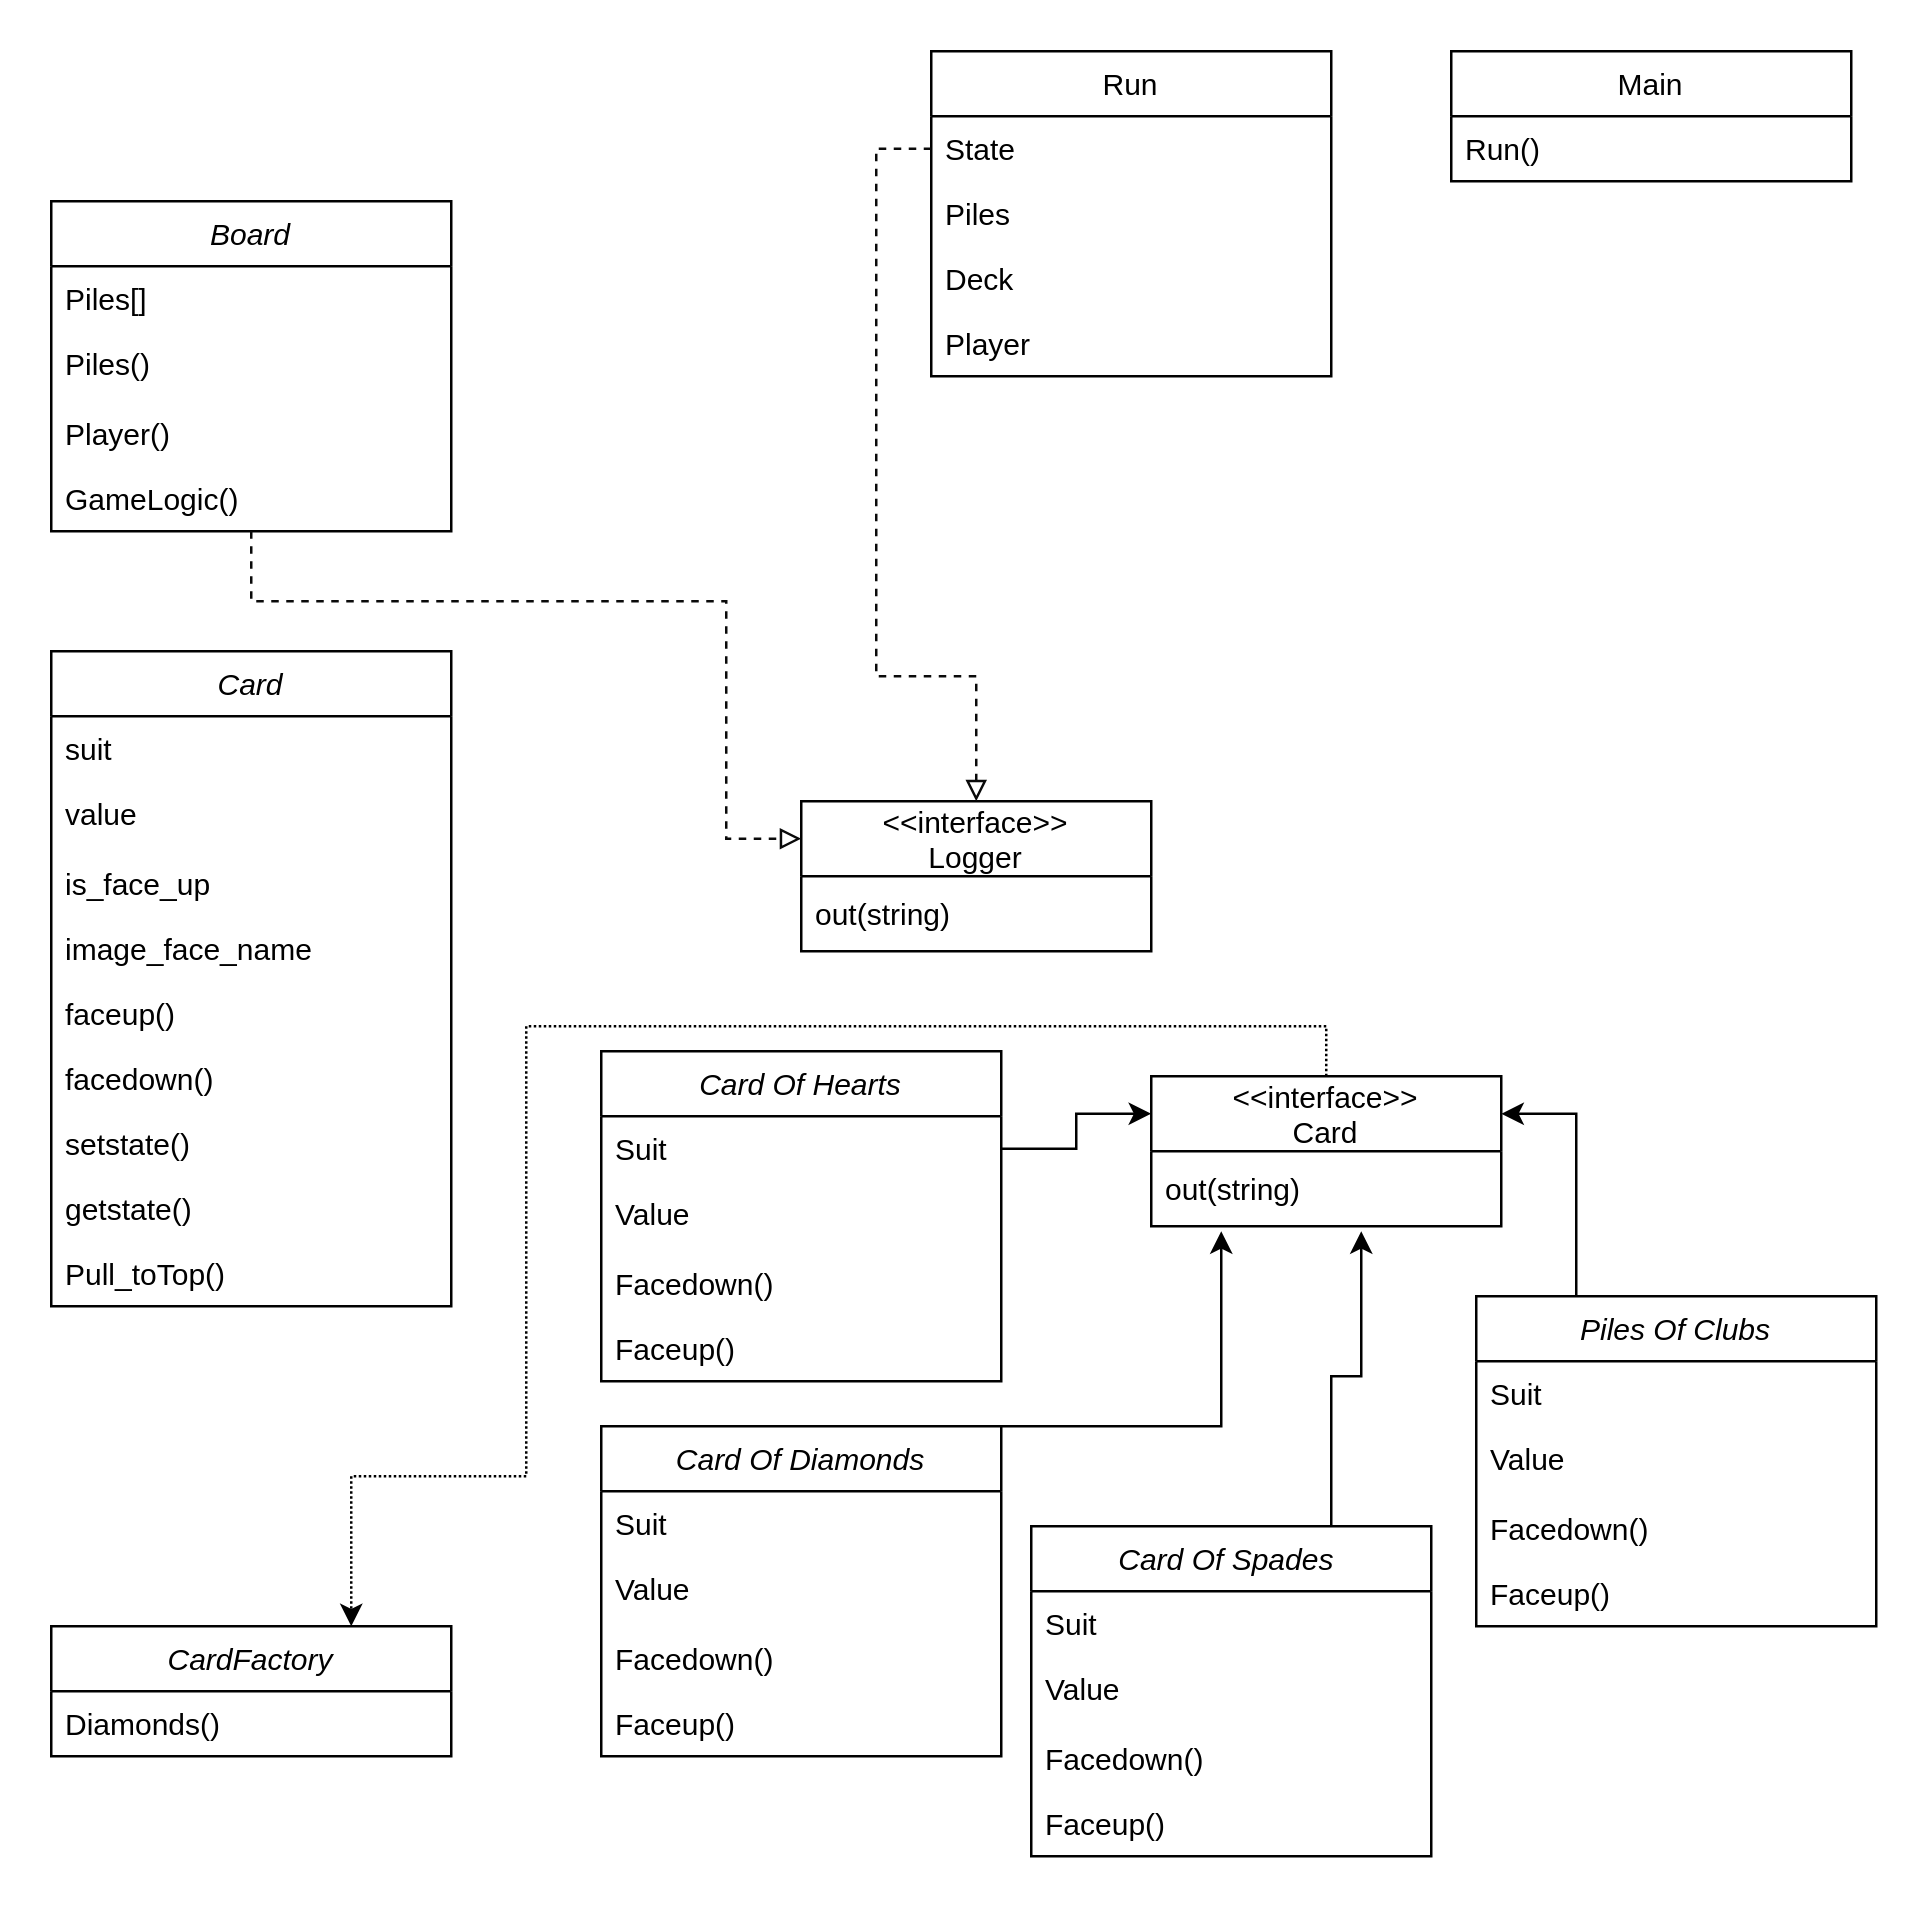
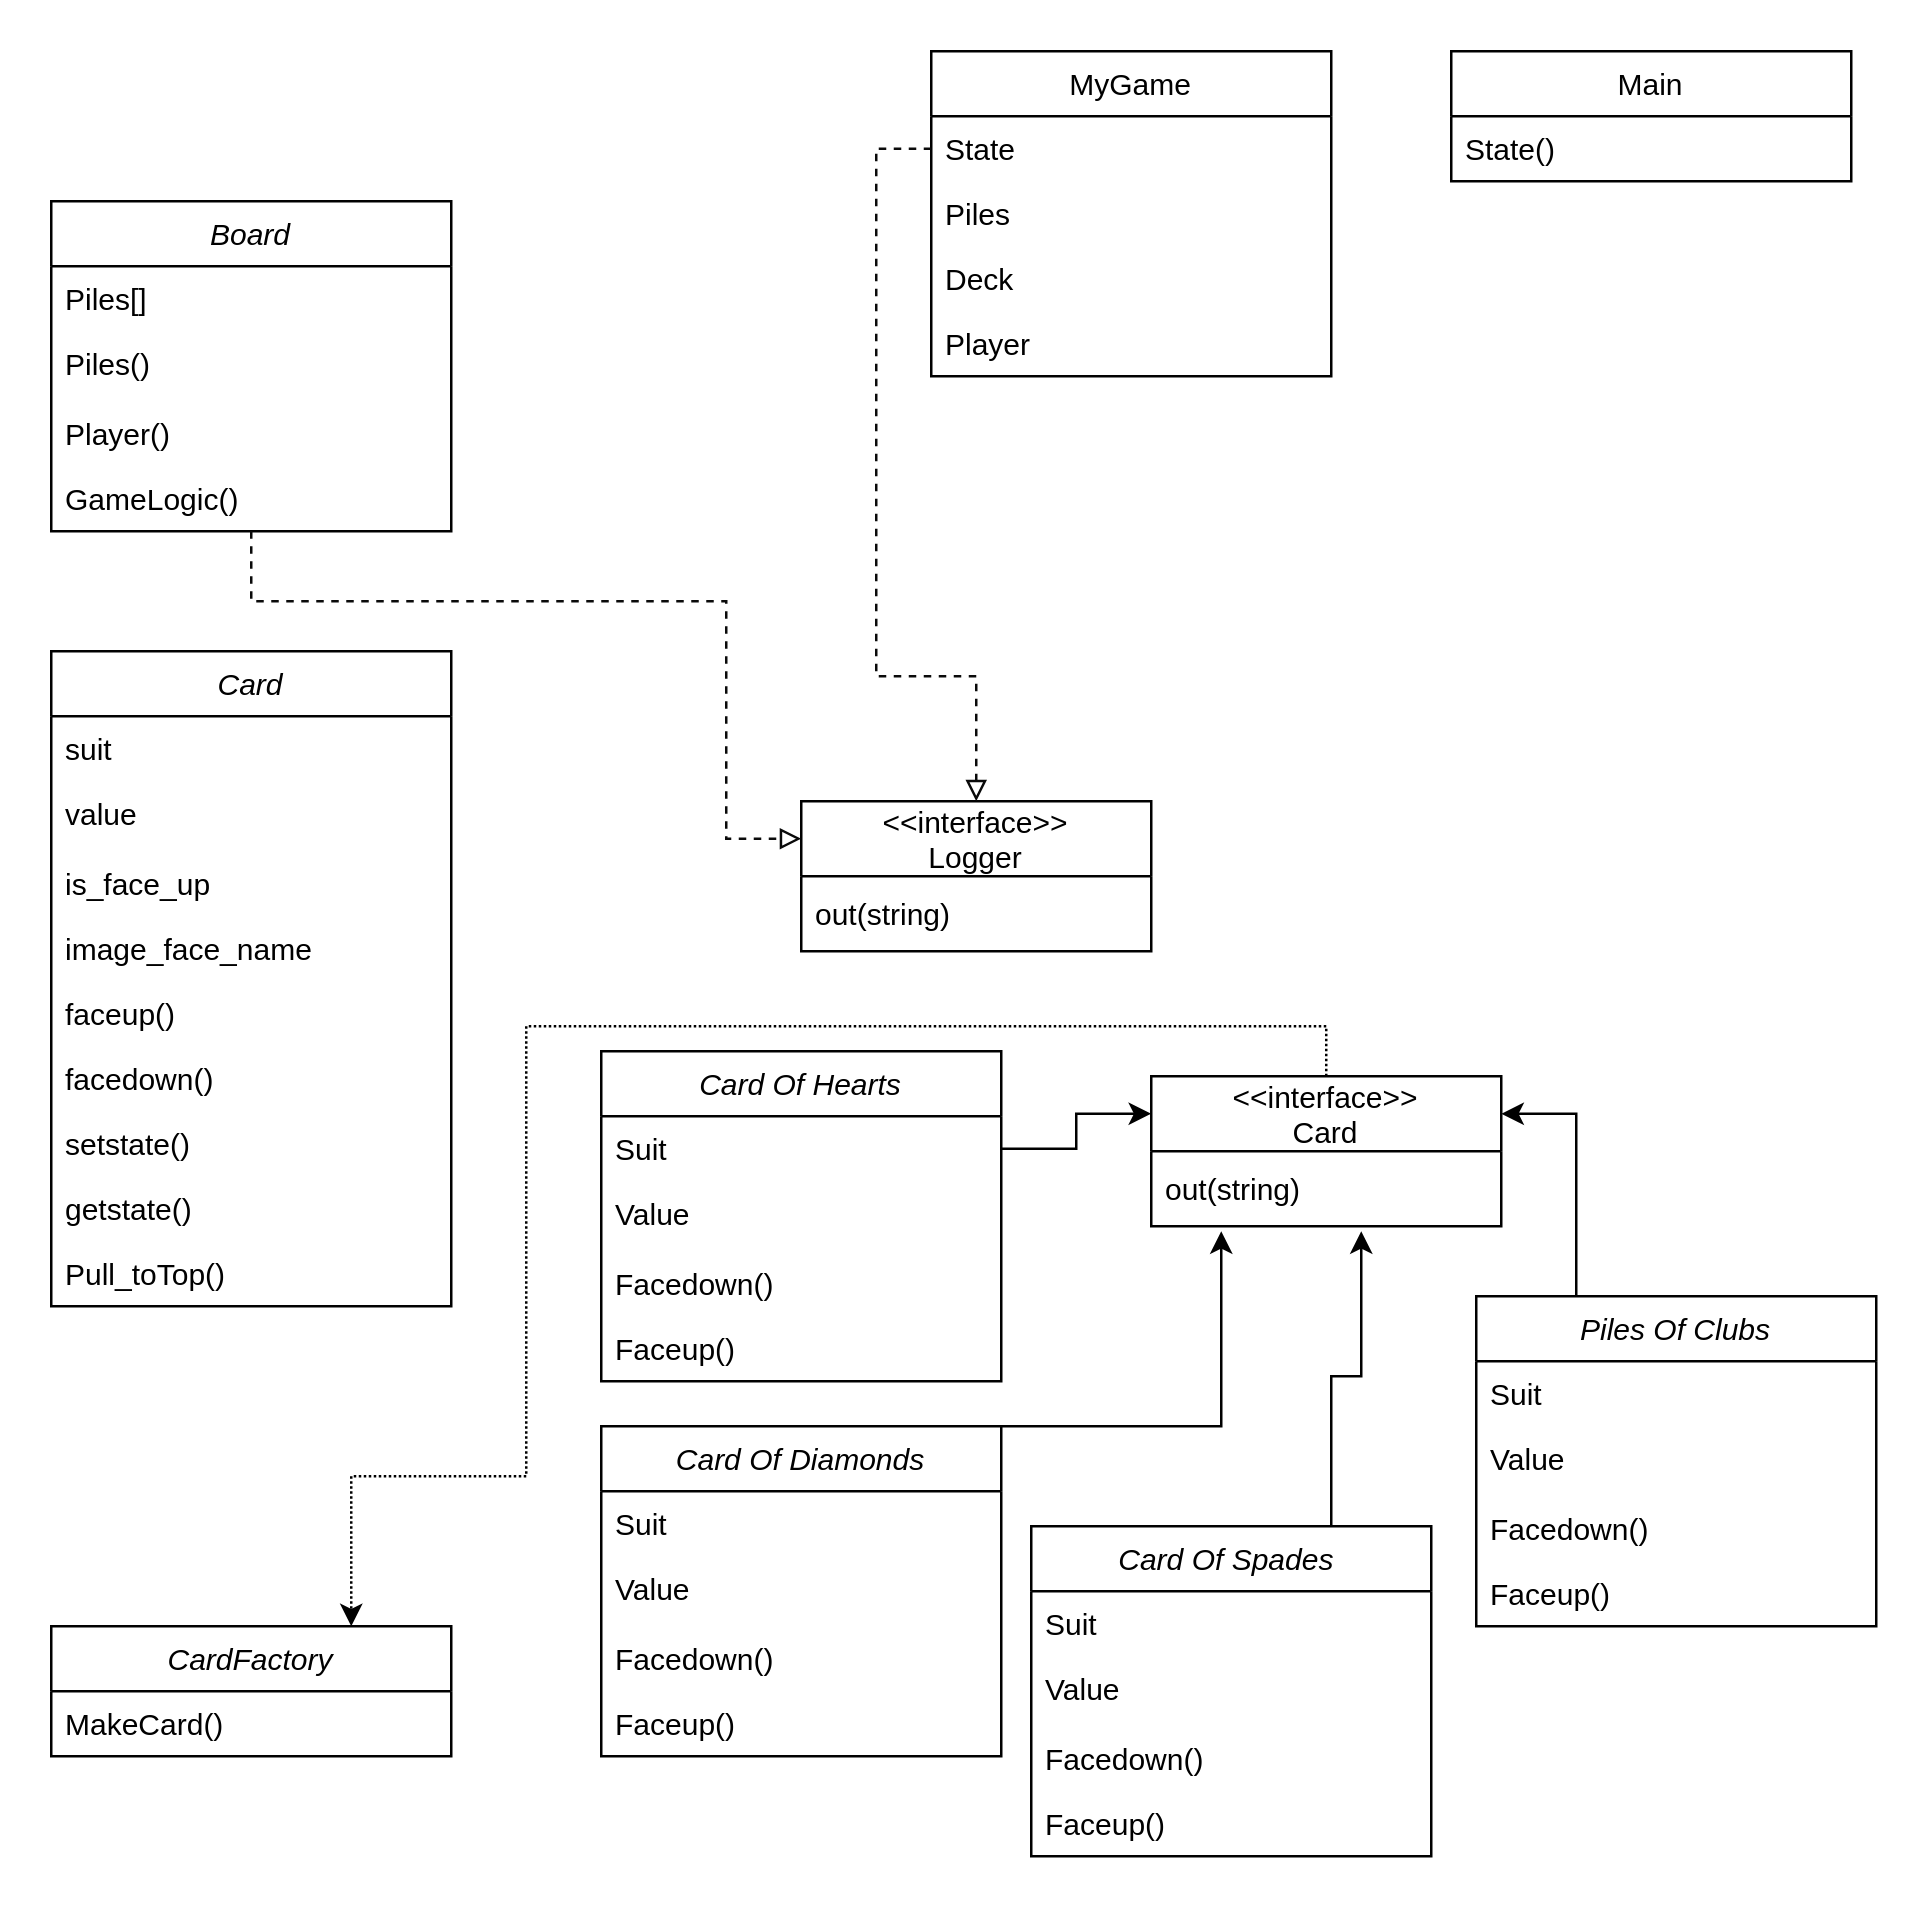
node "Run": label "Run" -> "MyGame"
node "Run()": label "Run()" -> "State()"
node "Diamonds()": label "Diamonds()" -> "MakeCard()"
